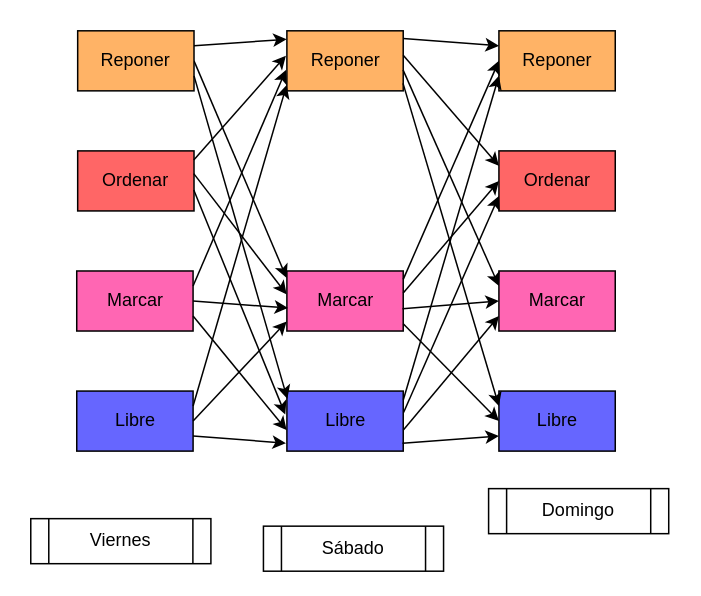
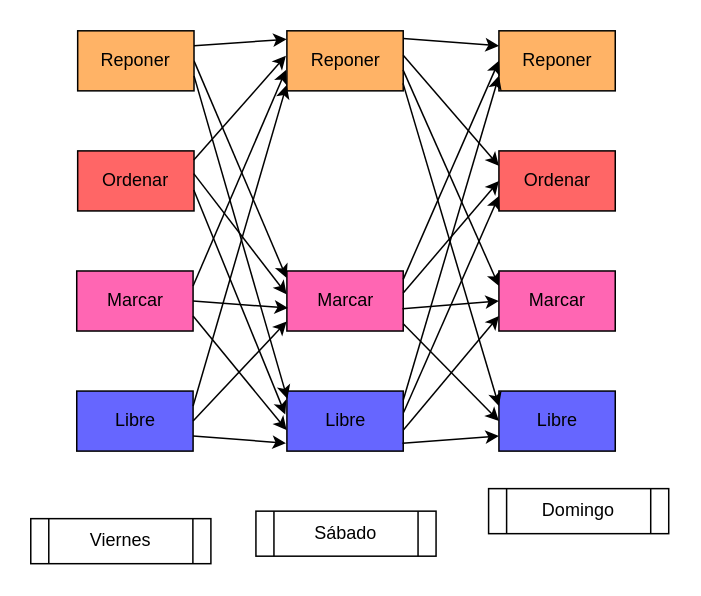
node "Sábado": moved (353, 548) -> (346, 533)
